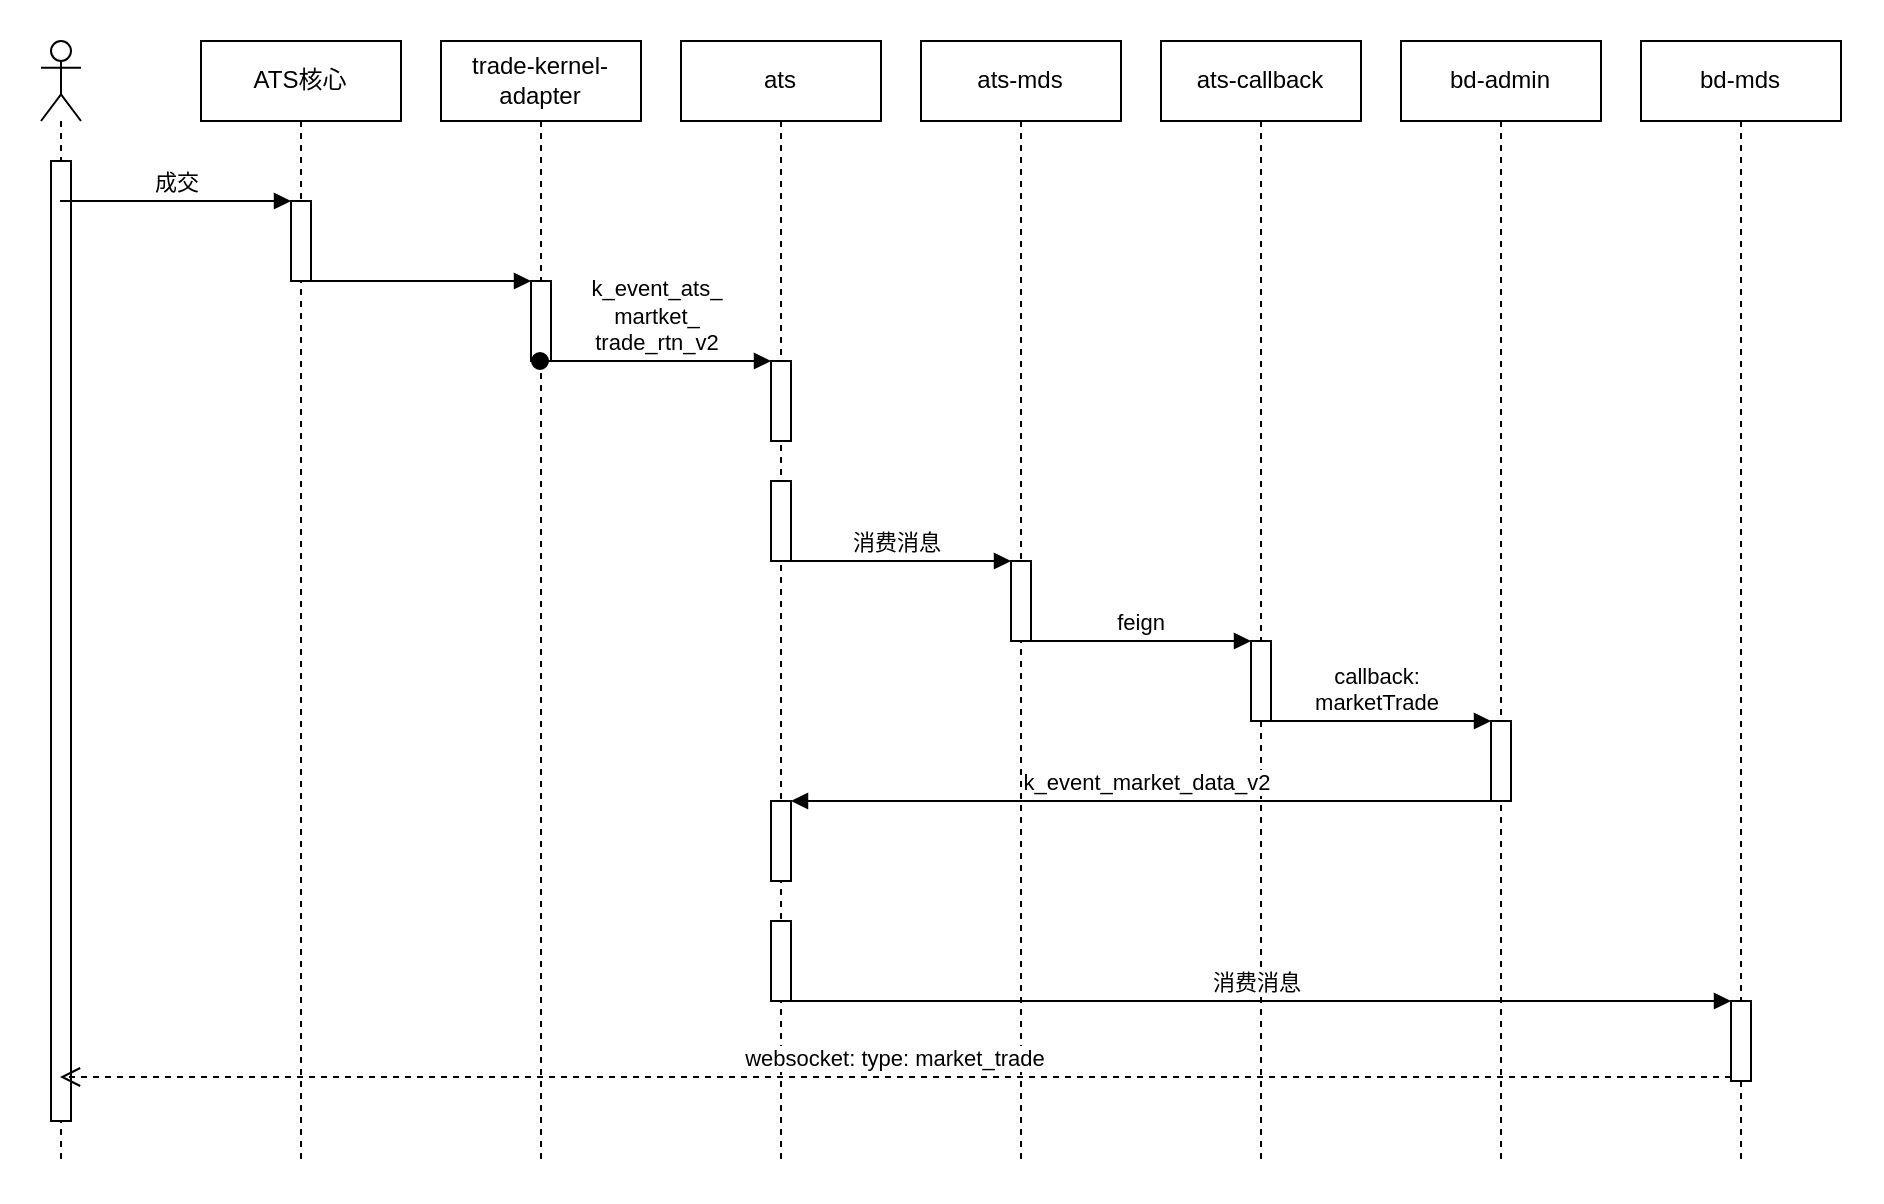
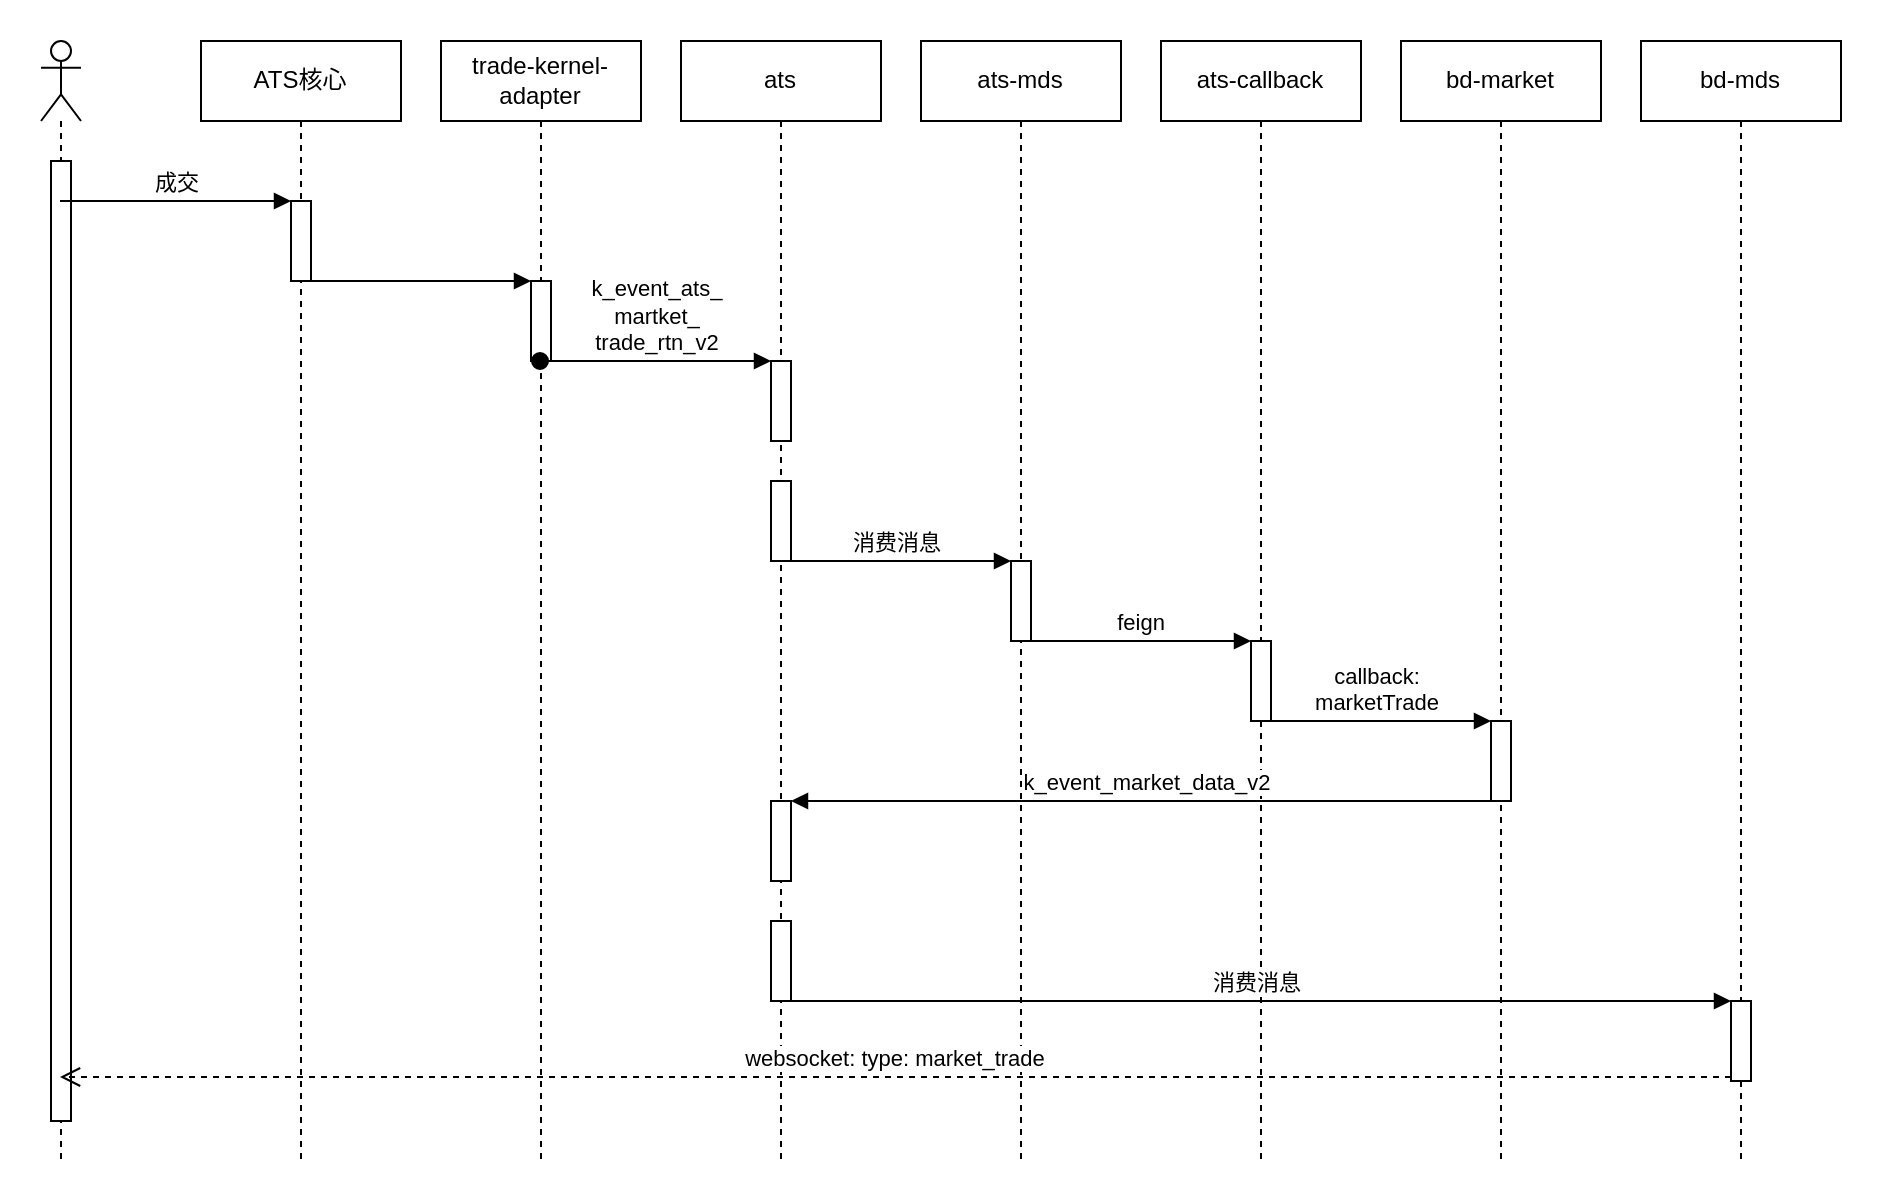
node "bd-admin": label "bd-admin" -> "bd-market"
